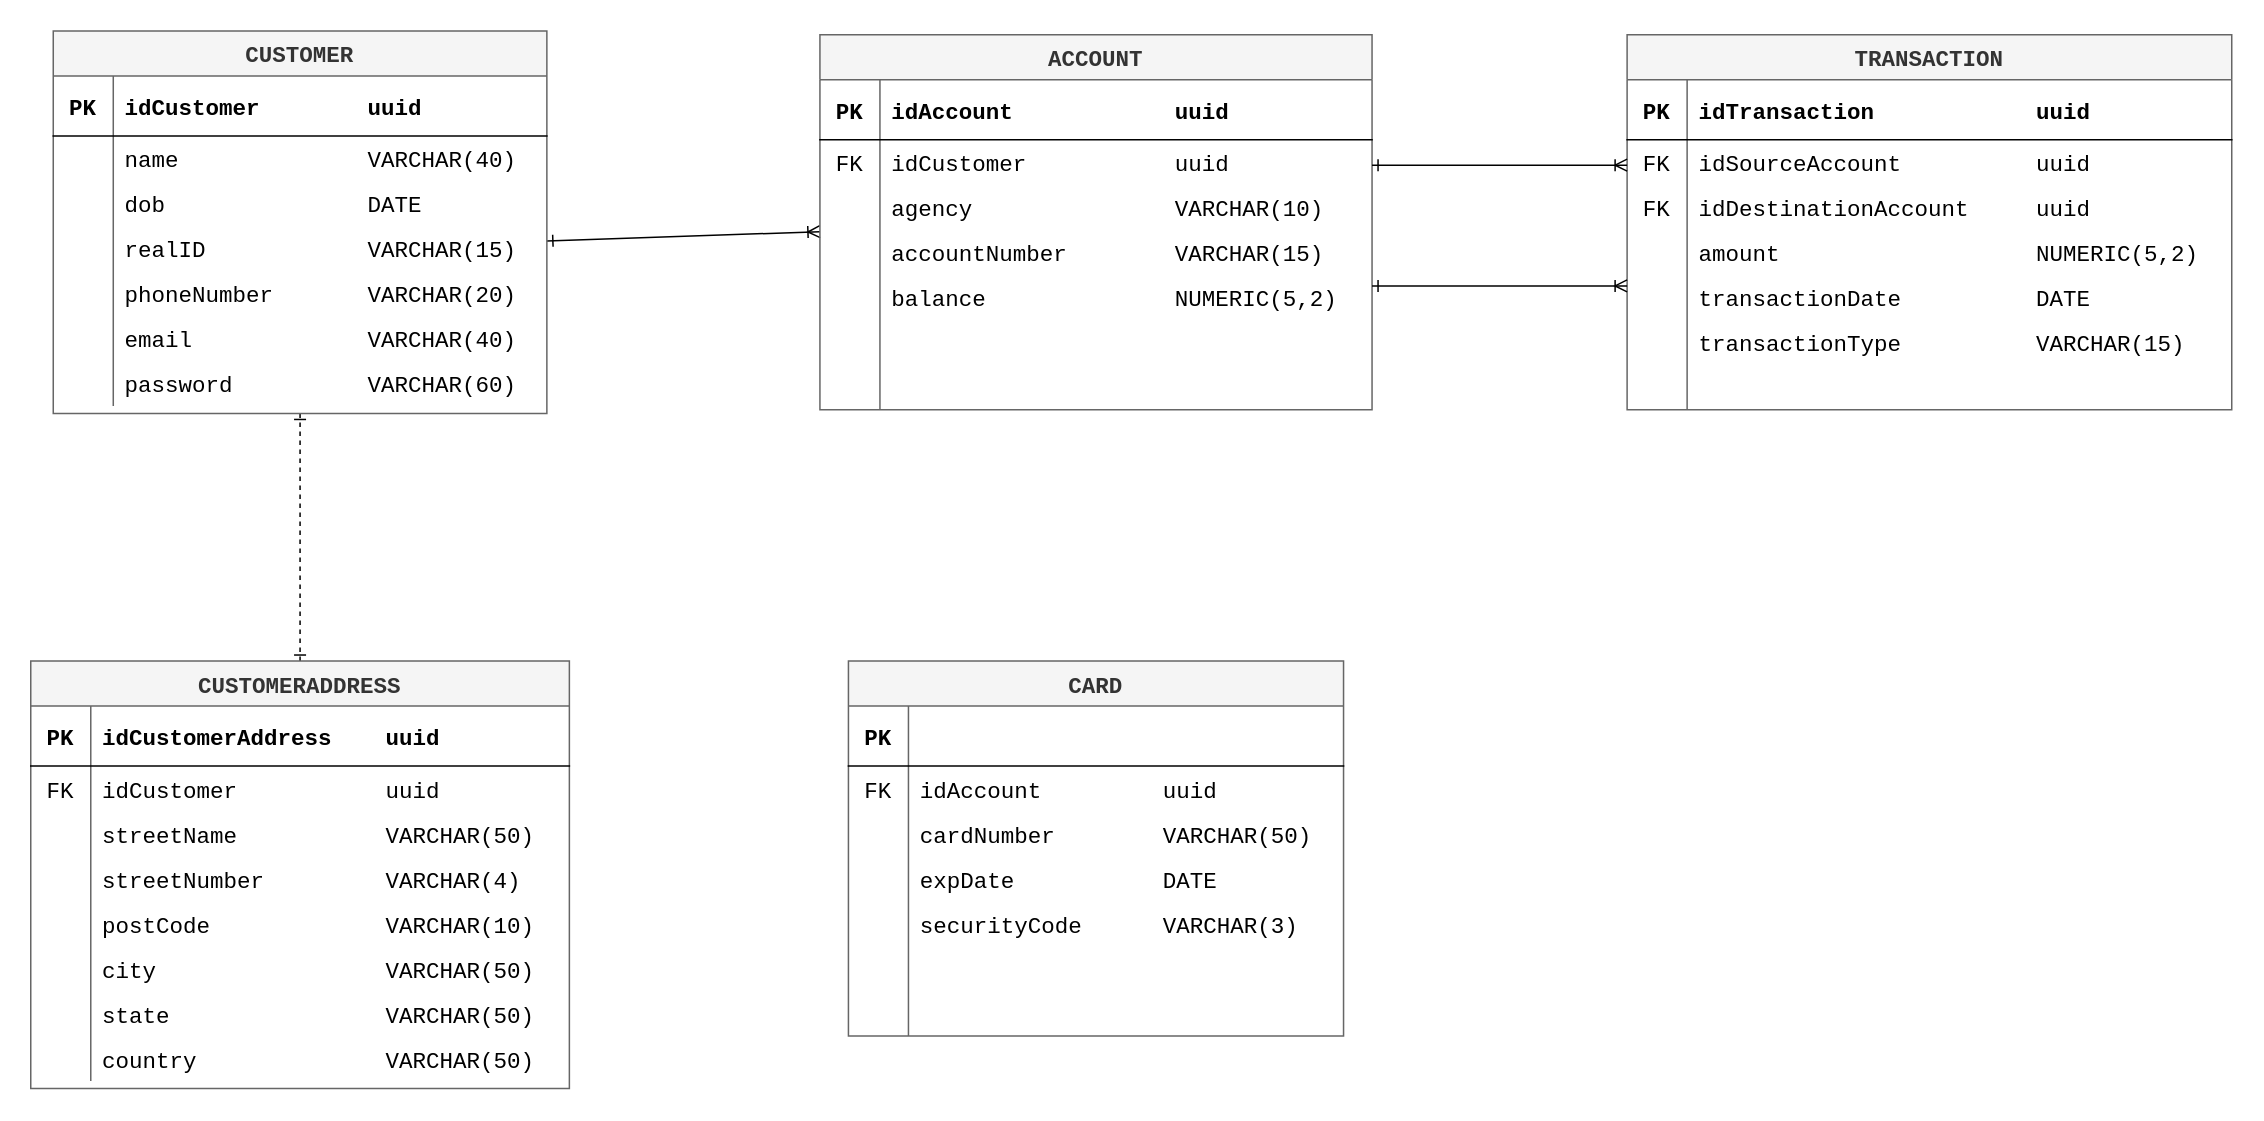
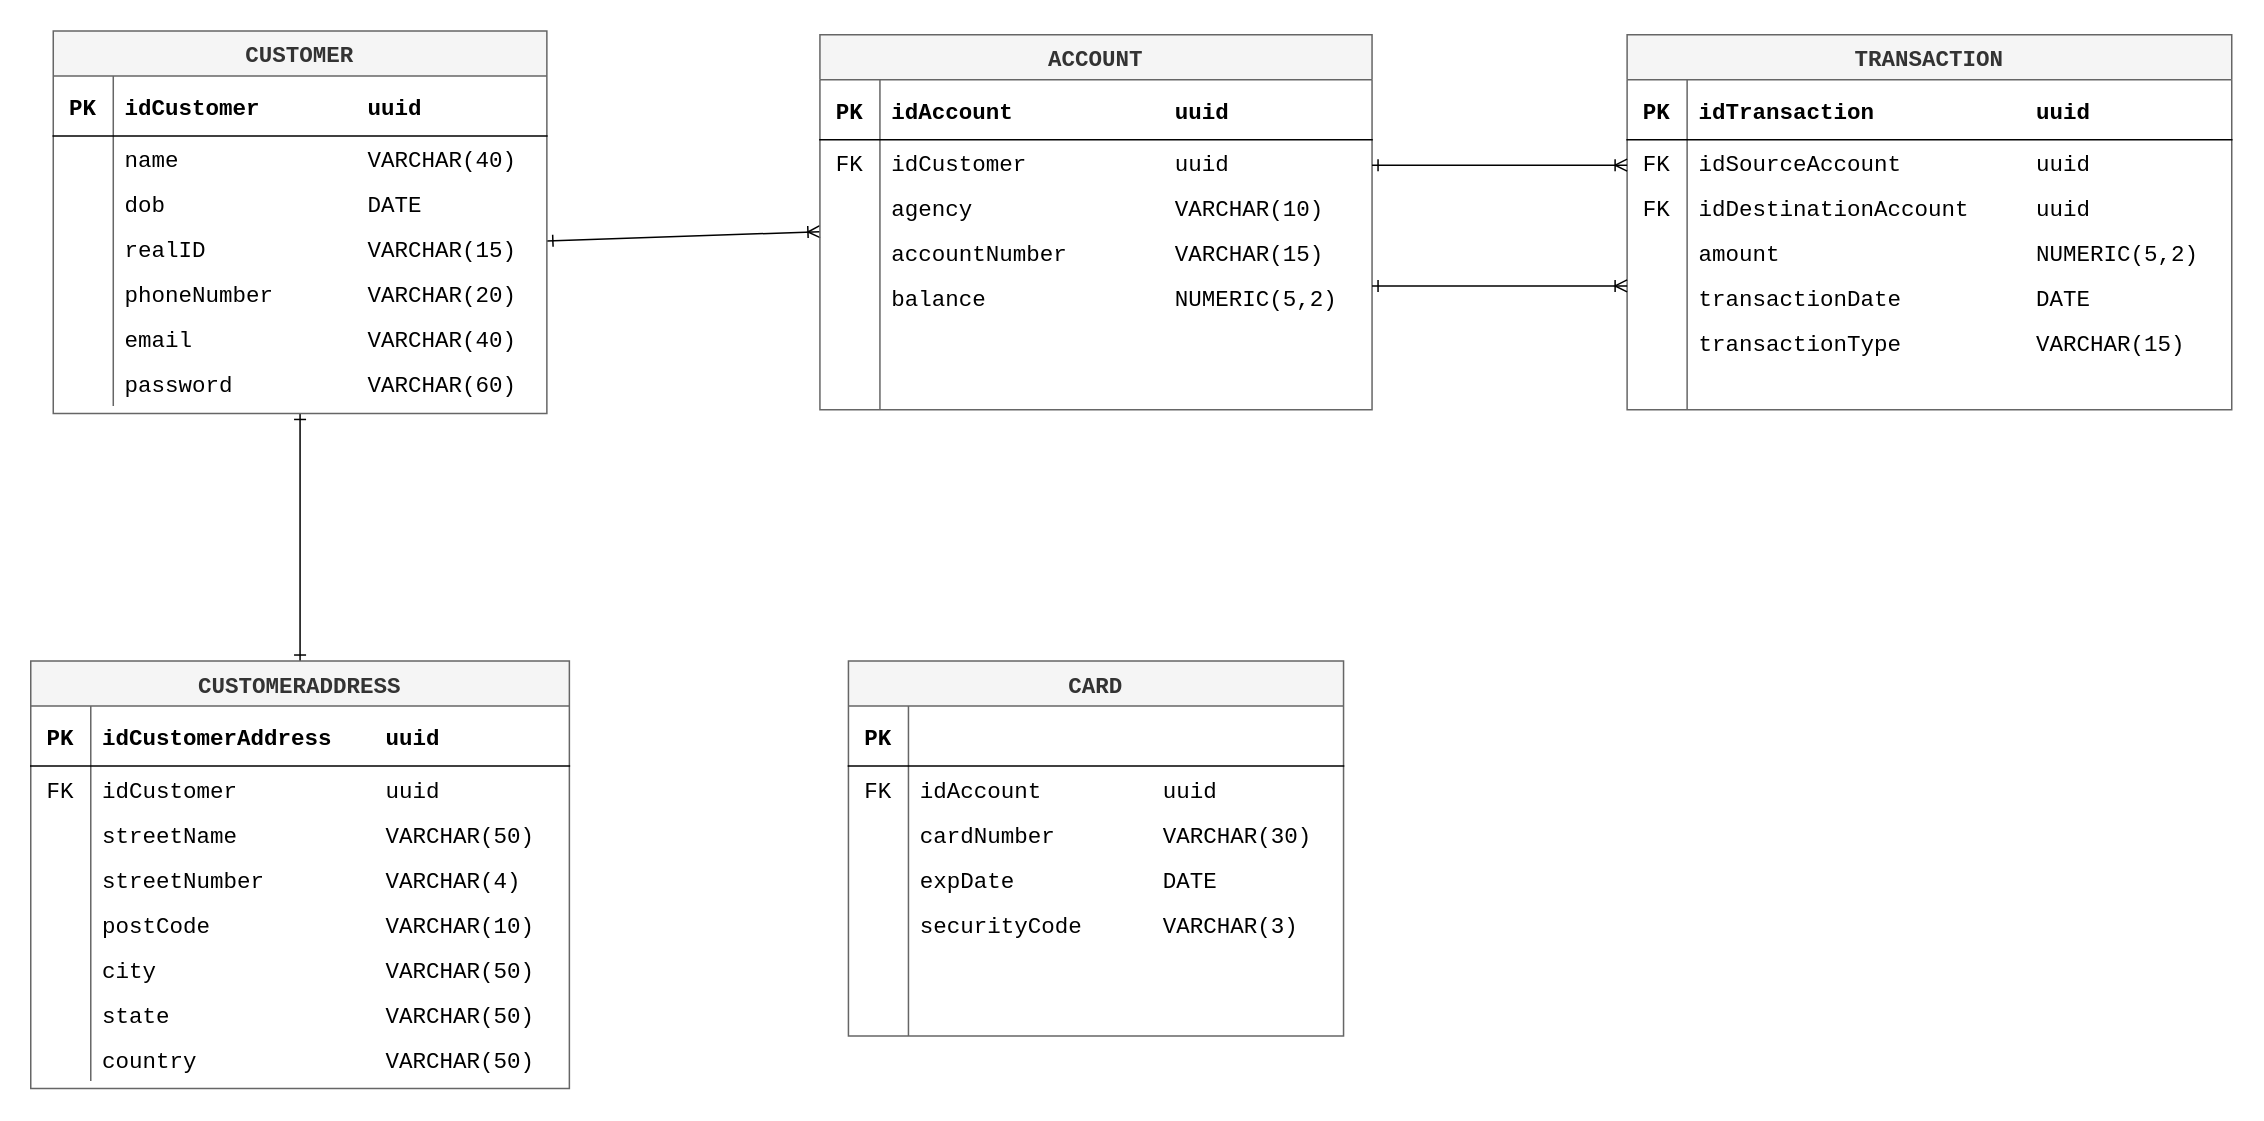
edge "CUSTOMER" -- "CUSTOMERADDRESS": style dashed -> solid
node "cardNumber VARCHAR(50)": label "cardNumber VARCHAR(50)" -> "cardNumber VARCHAR(30)"
